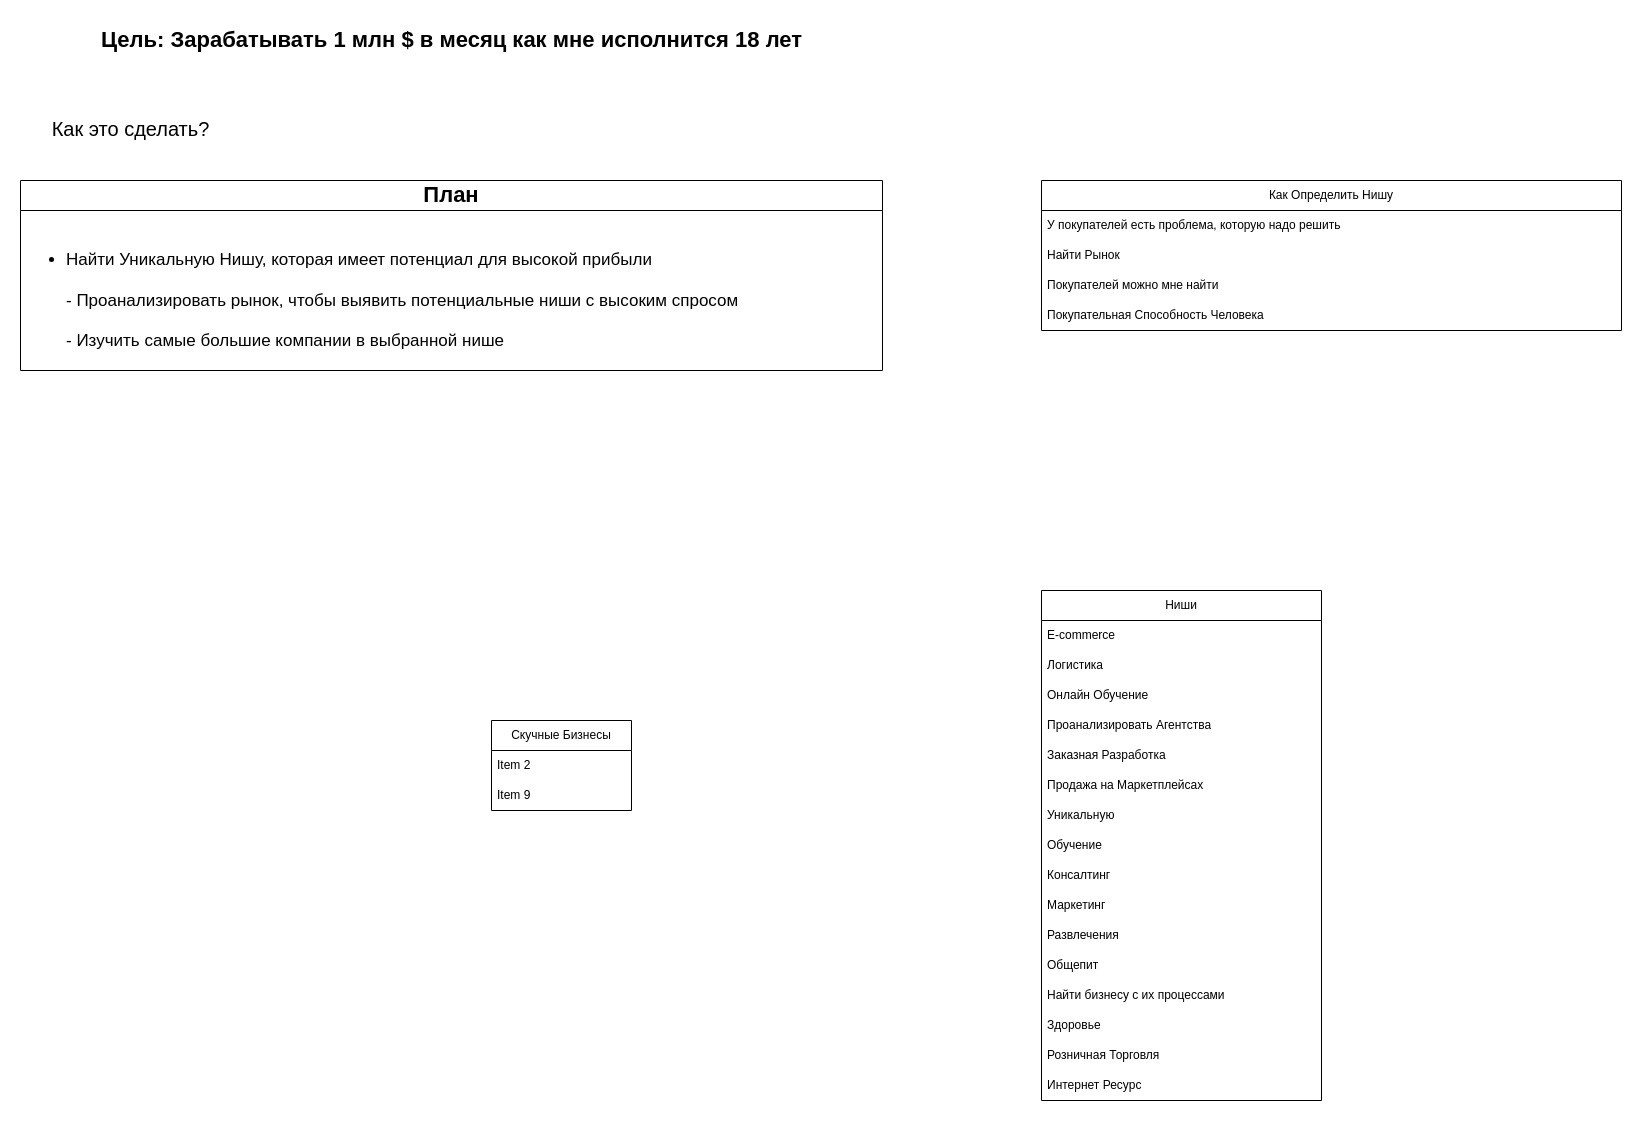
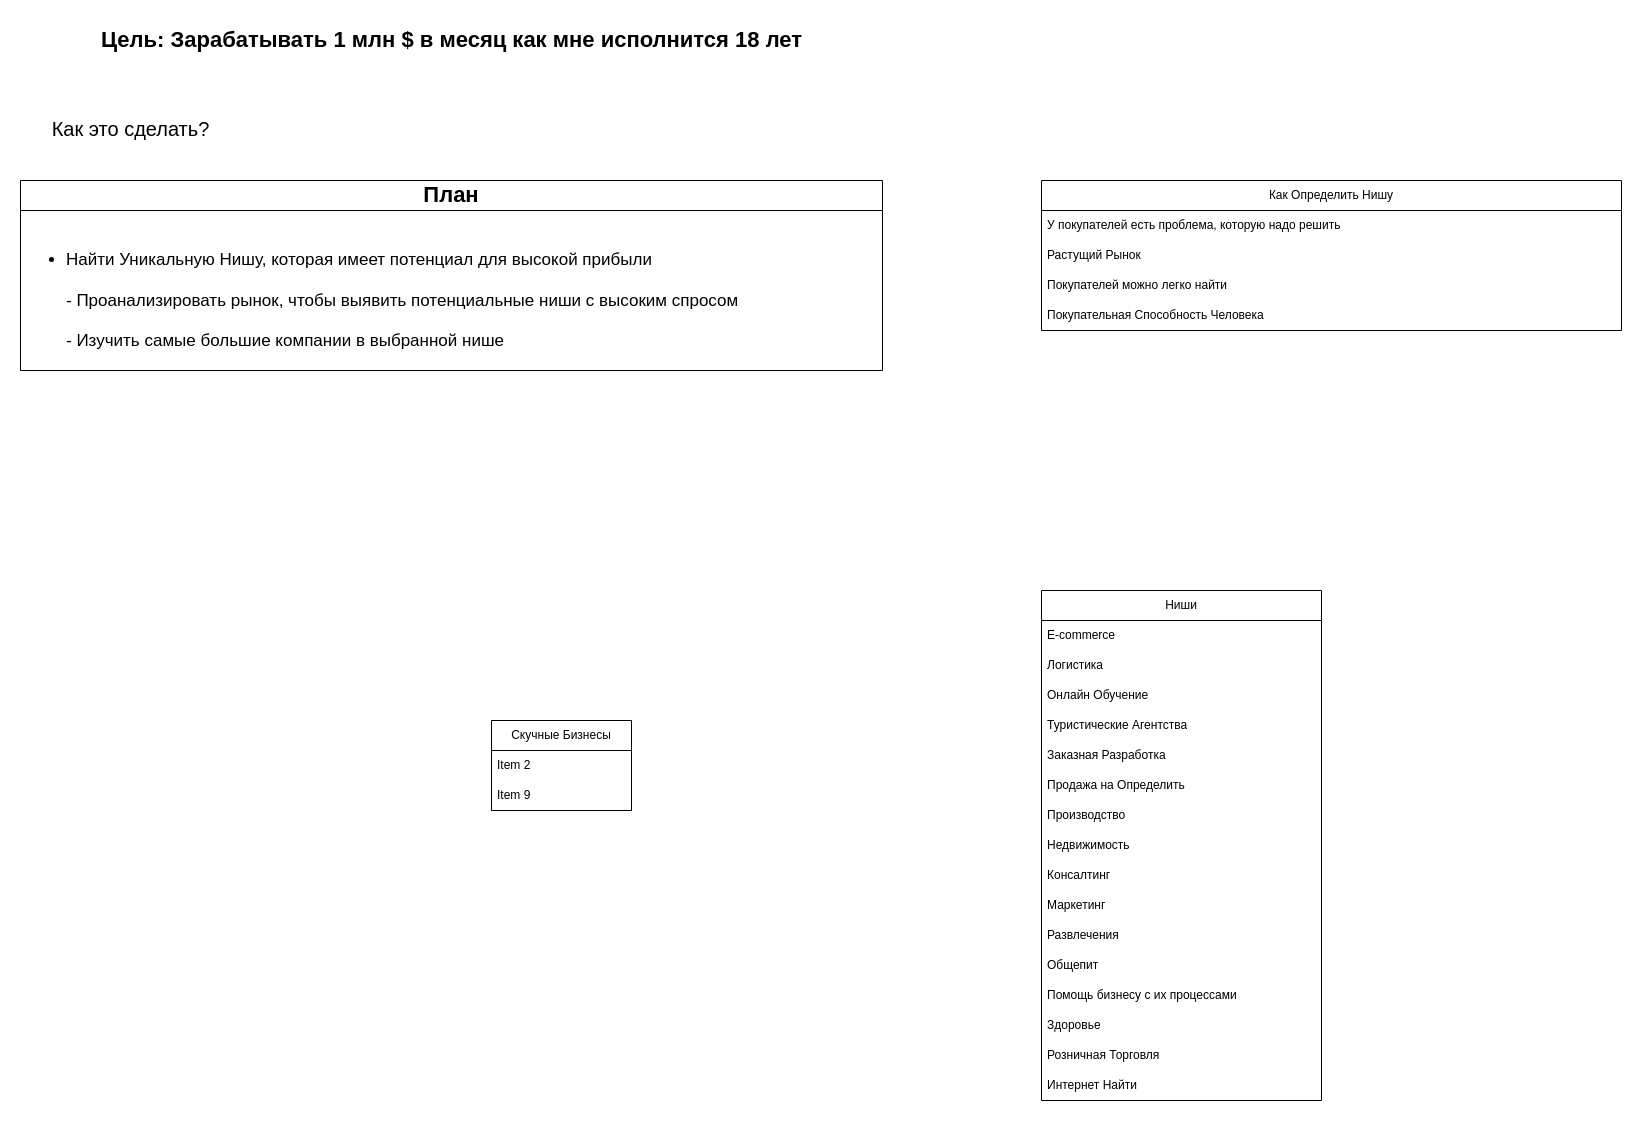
node "Найти Рынок": label "Найти Рынок" -> "Растущий Рынок"
node "Покупателей можно мне найти": label "Покупателей можно мне найти" -> "Покупателей можно легко найти"
node "Проанализировать Агентства": label "Проанализировать Агентства" -> "Туристические Агентства"
node "Продажа на Маркетплейсах": label "Продажа на Маркетплейсах" -> "Продажа на Определить"
node "Уникальную": label "Уникальную" -> "Производство"
node "Обучение": label "Обучение" -> "Недвижимость"
node "Найти бизнесу с их процессами": label "Найти бизнесу с их процессами" -> "Помощь бизнесу с их процессами"
node "Интернет Ресурс": label "Интернет Ресурс" -> "Интернет Найти"
